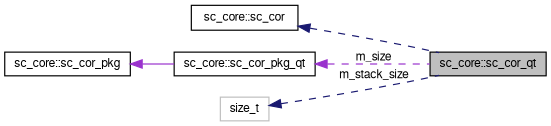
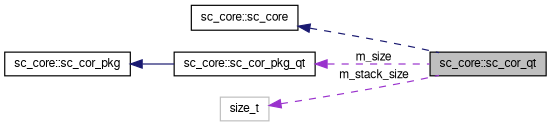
node "sc_core::sc_cor": label "sc_core::sc_cor" -> "sc_core::sc_core"
edge "sc_core::sc_cor_pkg_qt" -> "sc_core::sc_cor_pkg": color darkorchid3 -> midnightblue
edge "sc_core::sc_cor_qt" -> "size_t": color midnightblue -> darkorchid3
